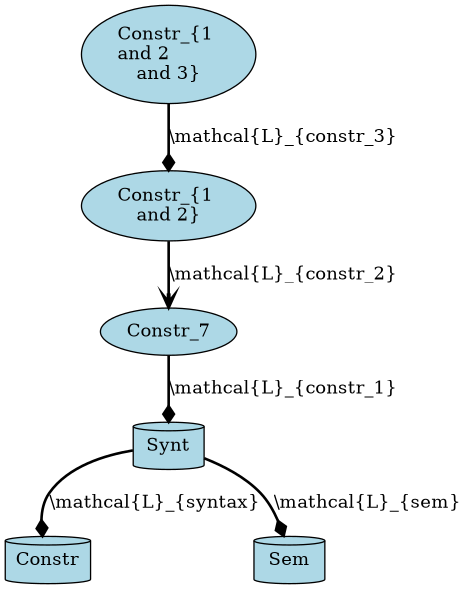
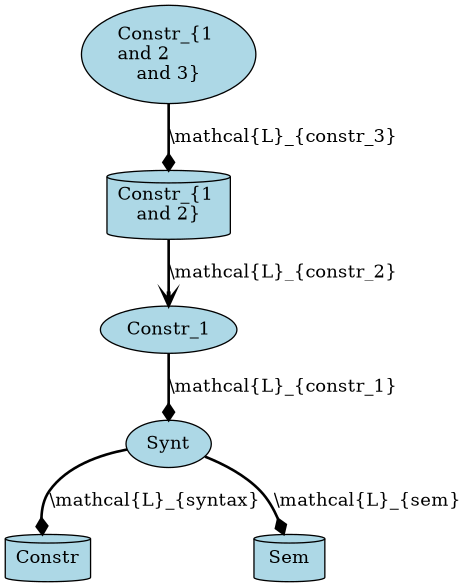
node "Constr_{1 and 2}": shape ellipse -> cylinder
node "Constr_7": label "Constr_7" -> "Constr_1"
node "Synt": shape cylinder -> ellipse
